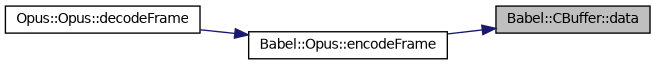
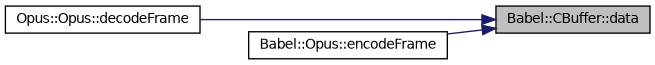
edge "Opus::Opus::decodeFrame" -> "Babel::Opus::encodeFrame": now "Opus::Opus::decodeFrame" -> "Babel::CBuffer::data"
